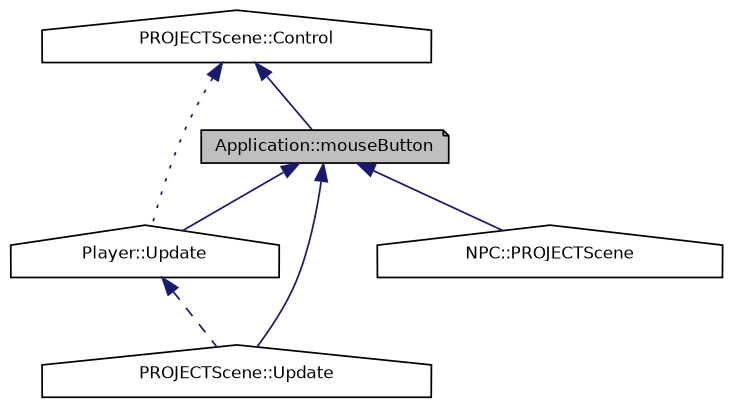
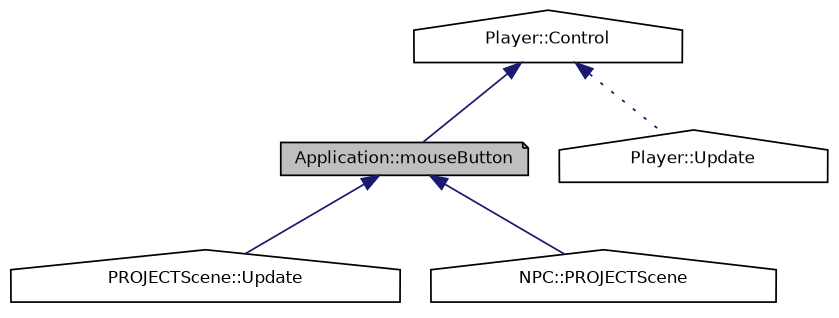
node "PROJECTScene::Control": label "PROJECTScene::Control" -> "Player::Control"
edge "Player::Update" -> "Application::mouseButton": removed
edge "PROJECTScene::Update" -> "Player::Update": removed
